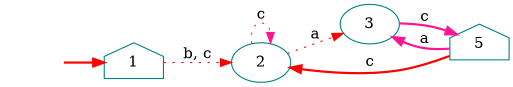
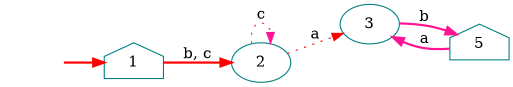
edge "3" -> "5": label "c" -> "b"
edge "1" -> "2": style dotted -> bold
edge "5" -> "2": removed, label "c"
